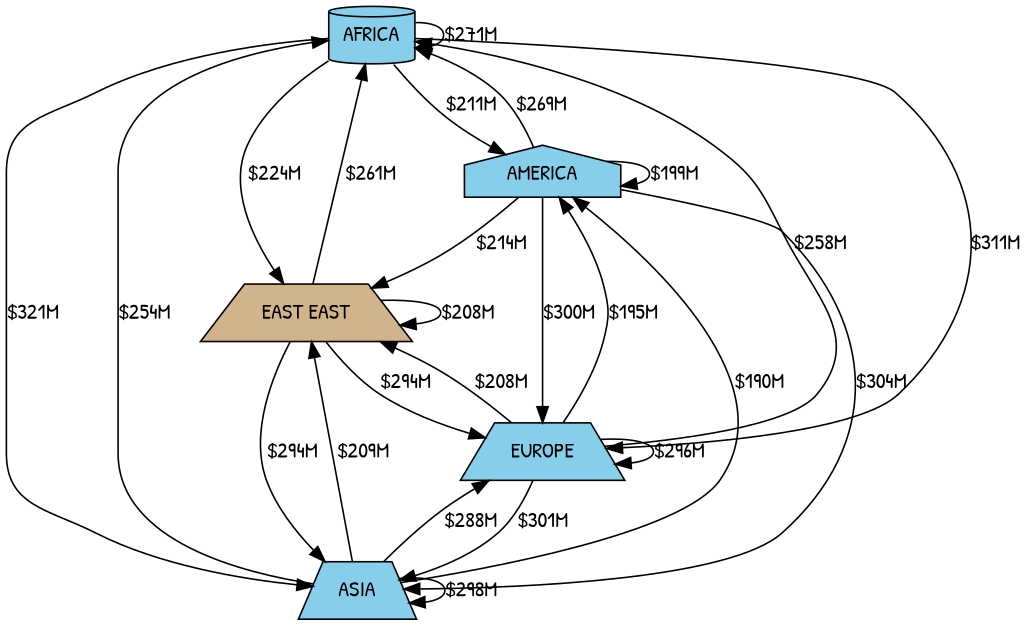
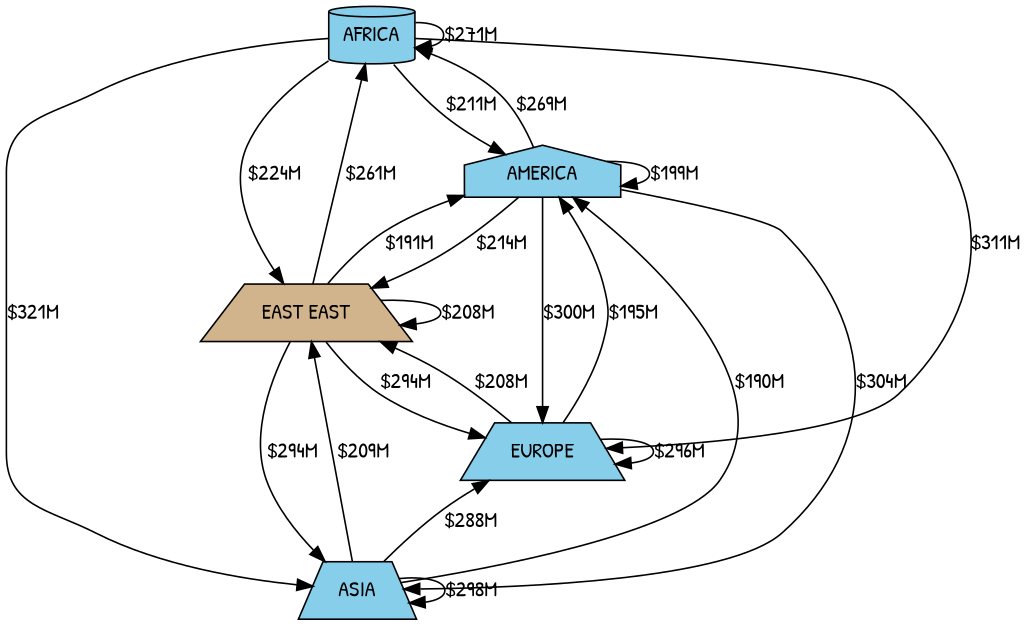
edge "EUROPE" -> "AFRICA": removed, label "$258M"
edge "EAST EAST" -> "AMERICA": added, label "$191M"
edge "ASIA" -> "AFRICA": removed, label "$254M"
edge "EUROPE" -> "ASIA": removed, label "$301M"
